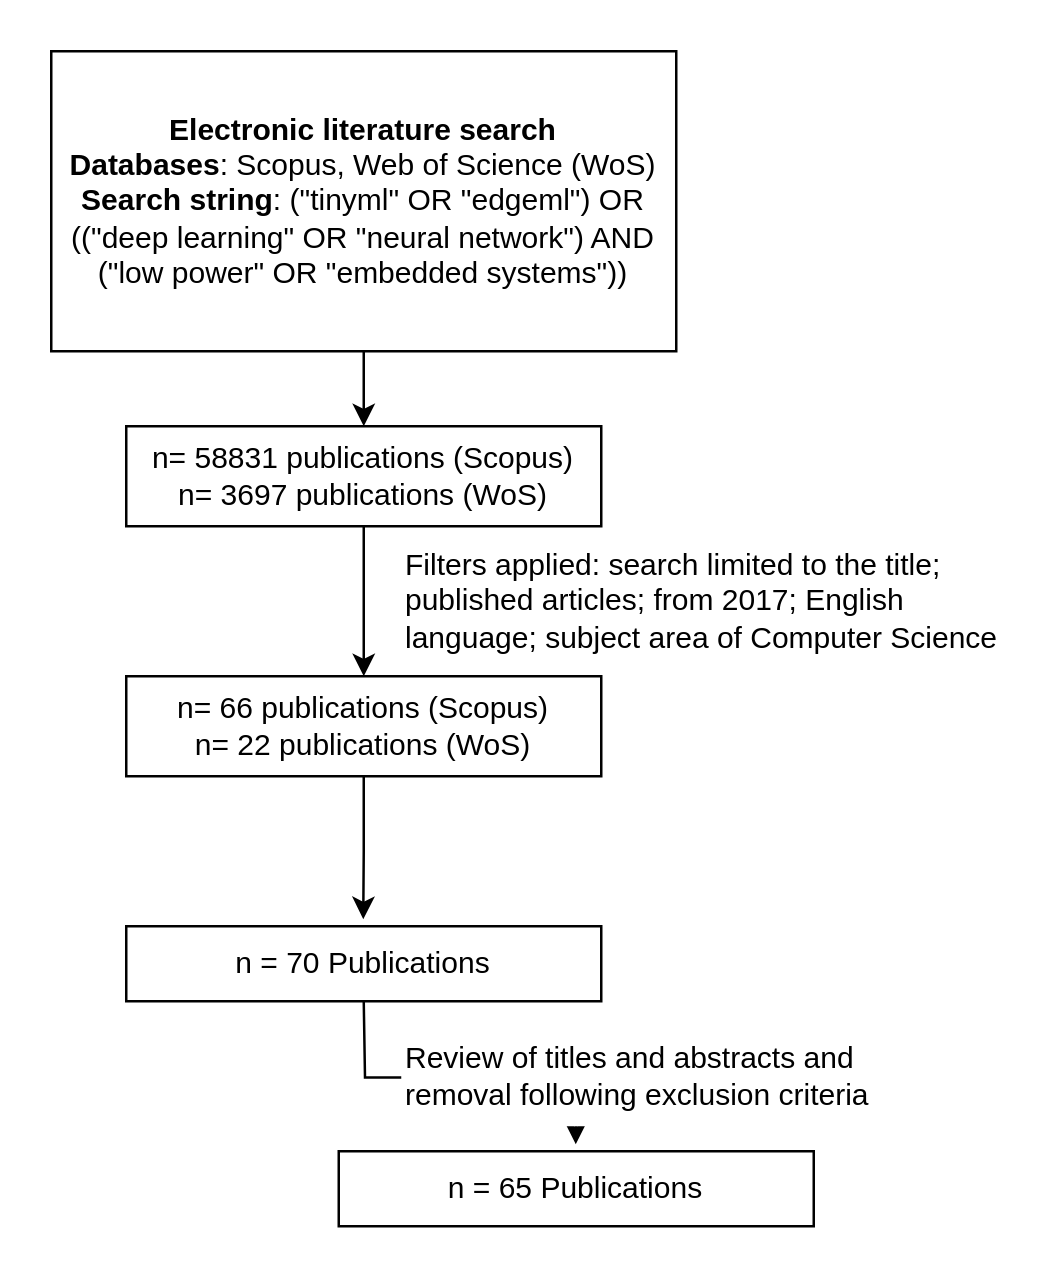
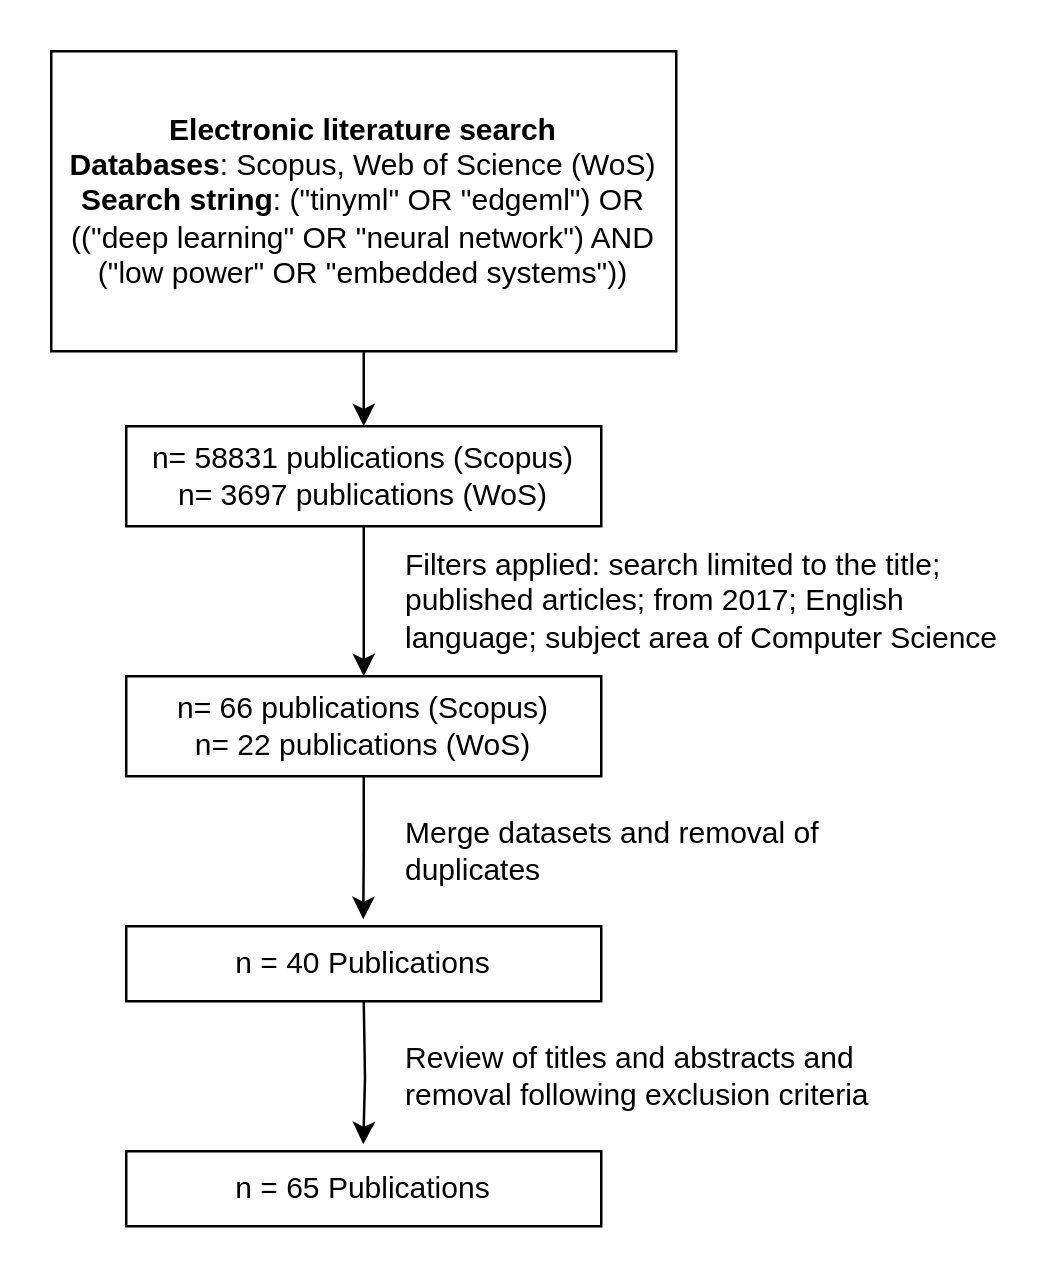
node "Merge datasets and removal of duplicates": added
node "n = 70 Publications": label "n = 70 Publications" -> "n = 40 Publications"
node "n = 65 Publications": moved (576, 1189) -> (364, 1189)
